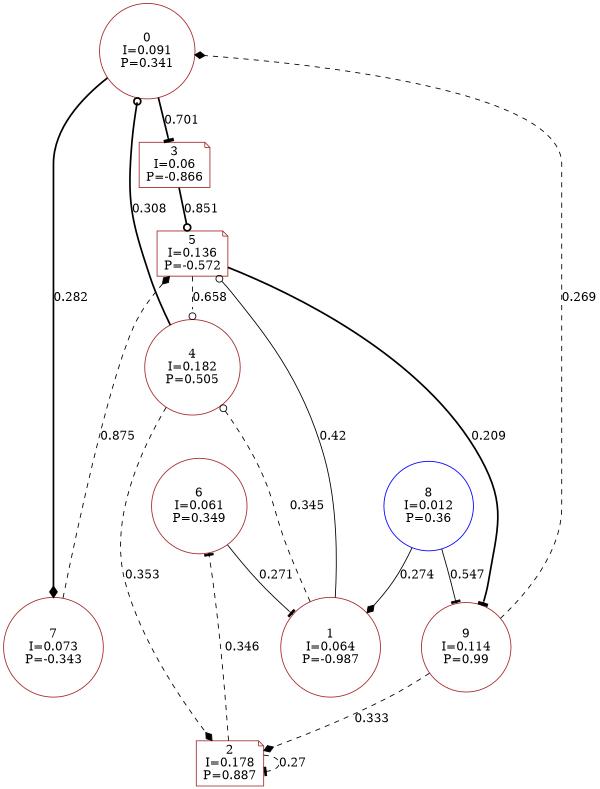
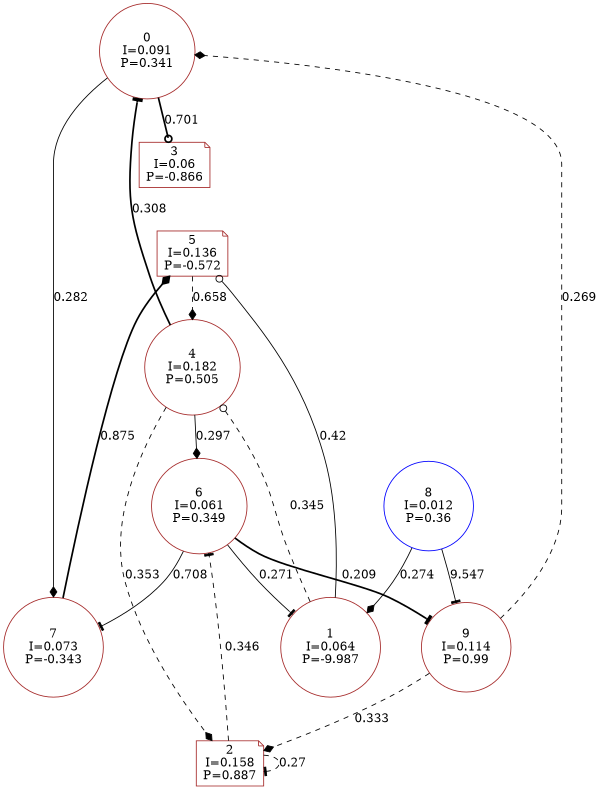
edge "0 I=0.091 P=0.341" -> "3 I=0.06 P=-0.866": arrowhead tee -> odot
edge "3 I=0.06 P=-0.866" -> "5 I=0.136 P=-0.572": removed, label "0.851"
edge "4 I=0.182 P=0.505" -> "0 I=0.091 P=0.341": arrowhead odot -> tee
edge "5 I=0.136 P=-0.572" -> "4 I=0.182 P=0.505": arrowhead odot -> diamond
edge "0 I=0.091 P=0.341" -> "7 I=0.073 P=-0.343": style bold -> solid
edge "5 I=0.136 P=-0.572" -> "9 I=0.114 P=0.99": now "6 I=0.061 P=0.349" -> "9 I=0.114 P=0.99"
edge "4 I=0.182 P=0.505" -> "6 I=0.061 P=0.349": added, label "0.297"
edge "7 I=0.073 P=-0.343" -> "5 I=0.136 P=-0.572": style dashed -> bold
edge "8 I=0.012 P=0.36" -> "9 I=0.114 P=0.99": label "0.547" -> "9.547"
edge "6 I=0.061 P=0.349" -> "7 I=0.073 P=-0.343": added, label "0.708"
node "1 I=0.064 P=-0.987": label "1 I=0.064 P=-0.987" -> "1 I=0.064 P=-9.987"
node "2 I=0.178 P=0.887": label "2 I=0.178 P=0.887" -> "2 I=0.158 P=0.887"
